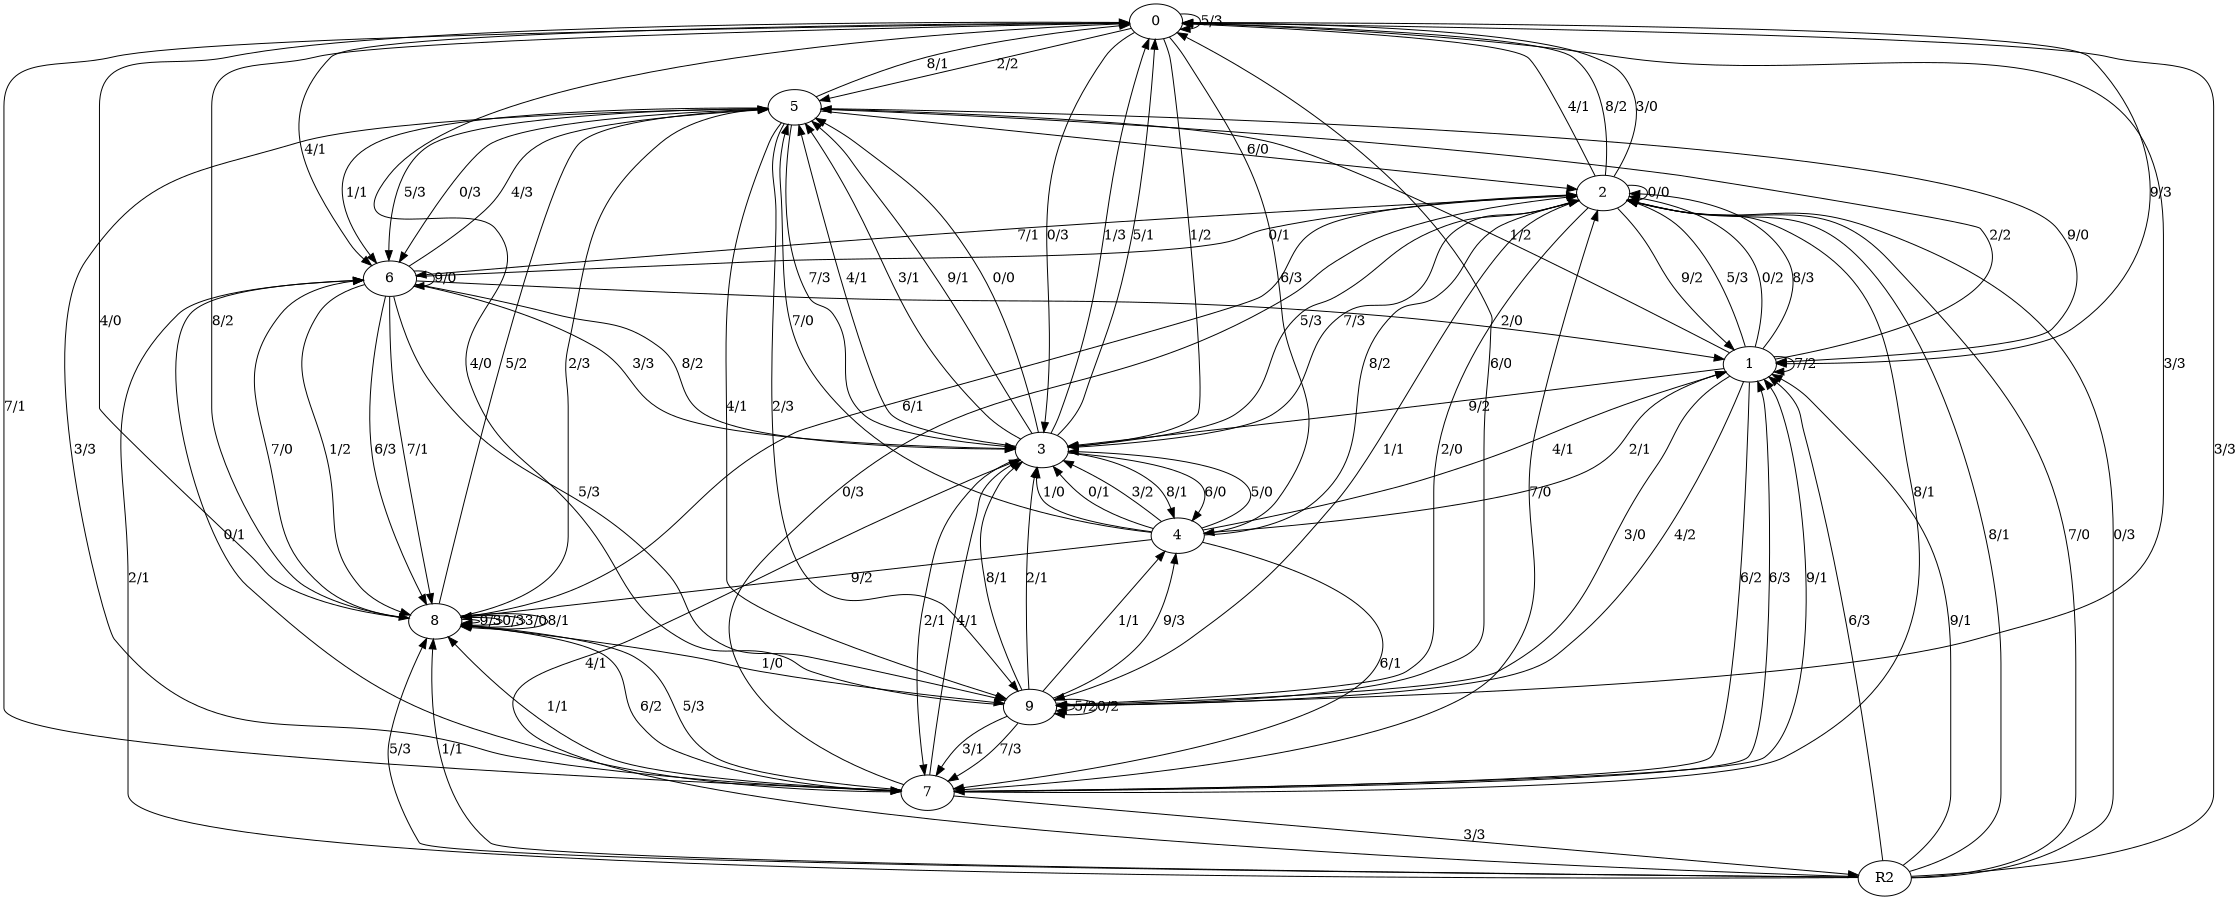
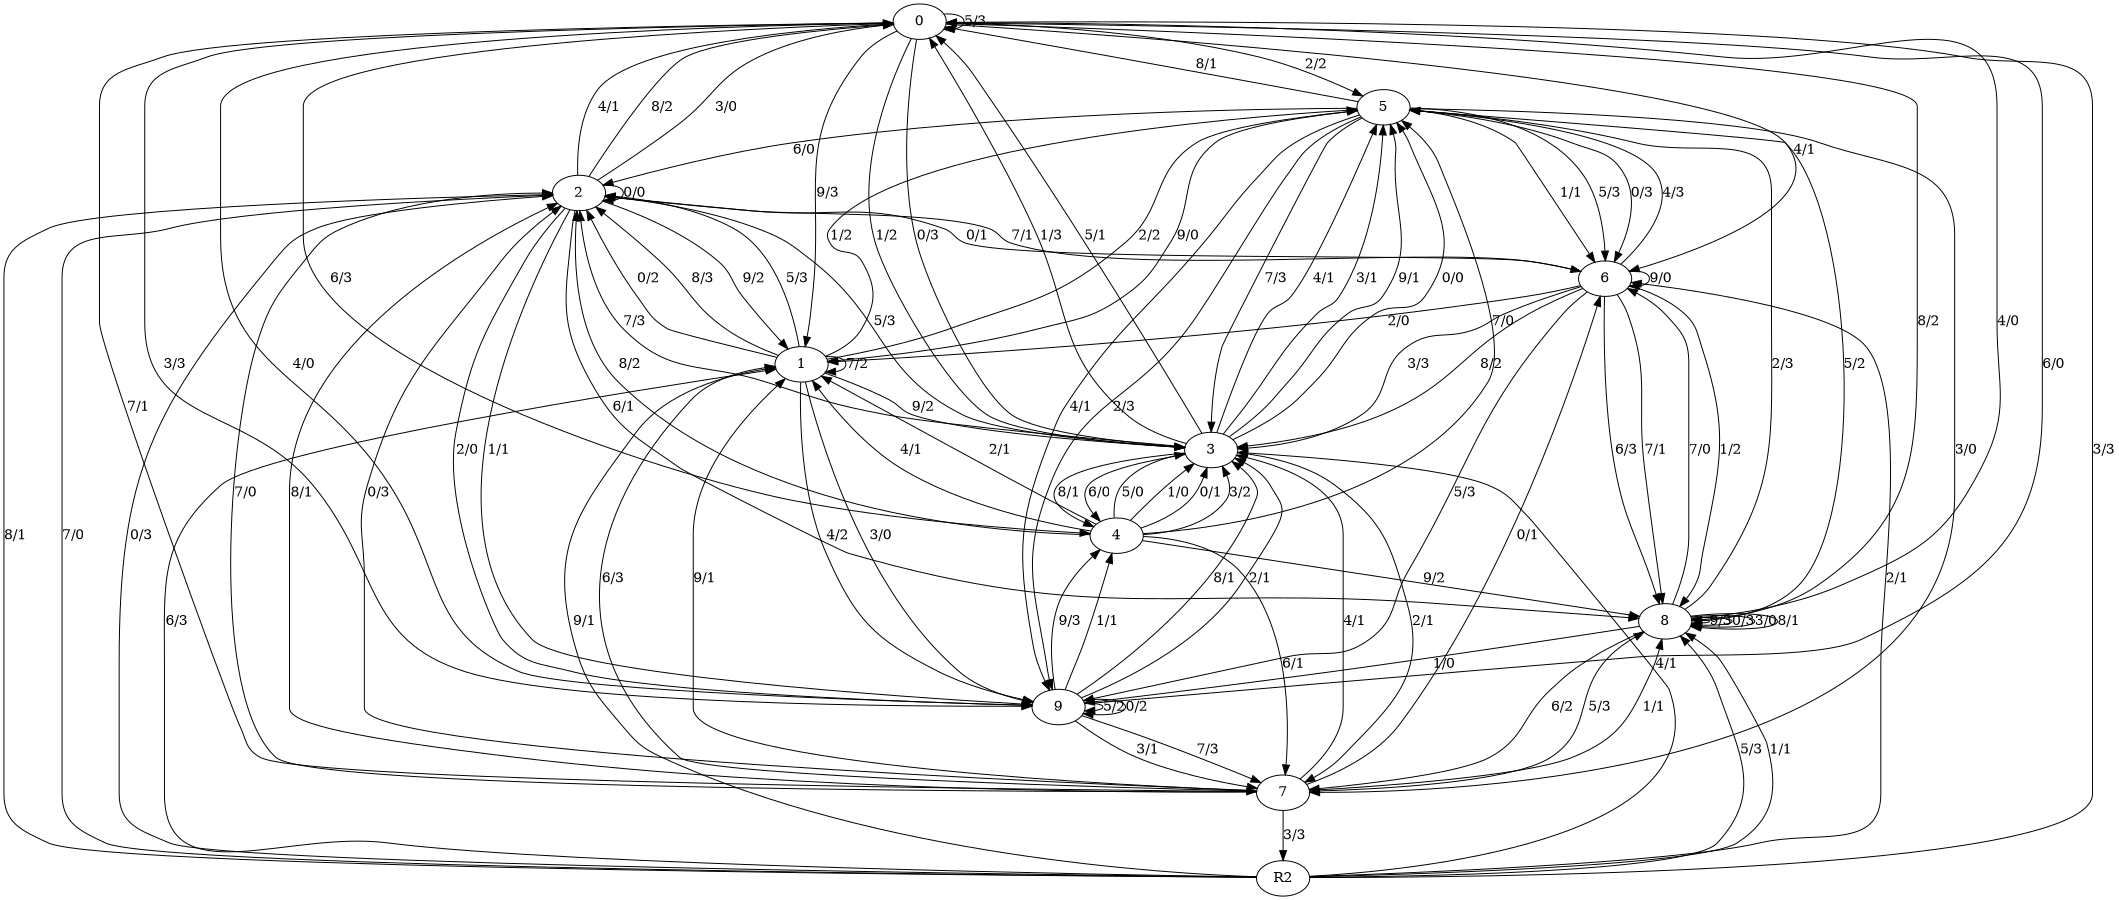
edge "5" -> "7": label "3/3" -> "3/0"
edge "1" -> "7": removed, label "6/2"
